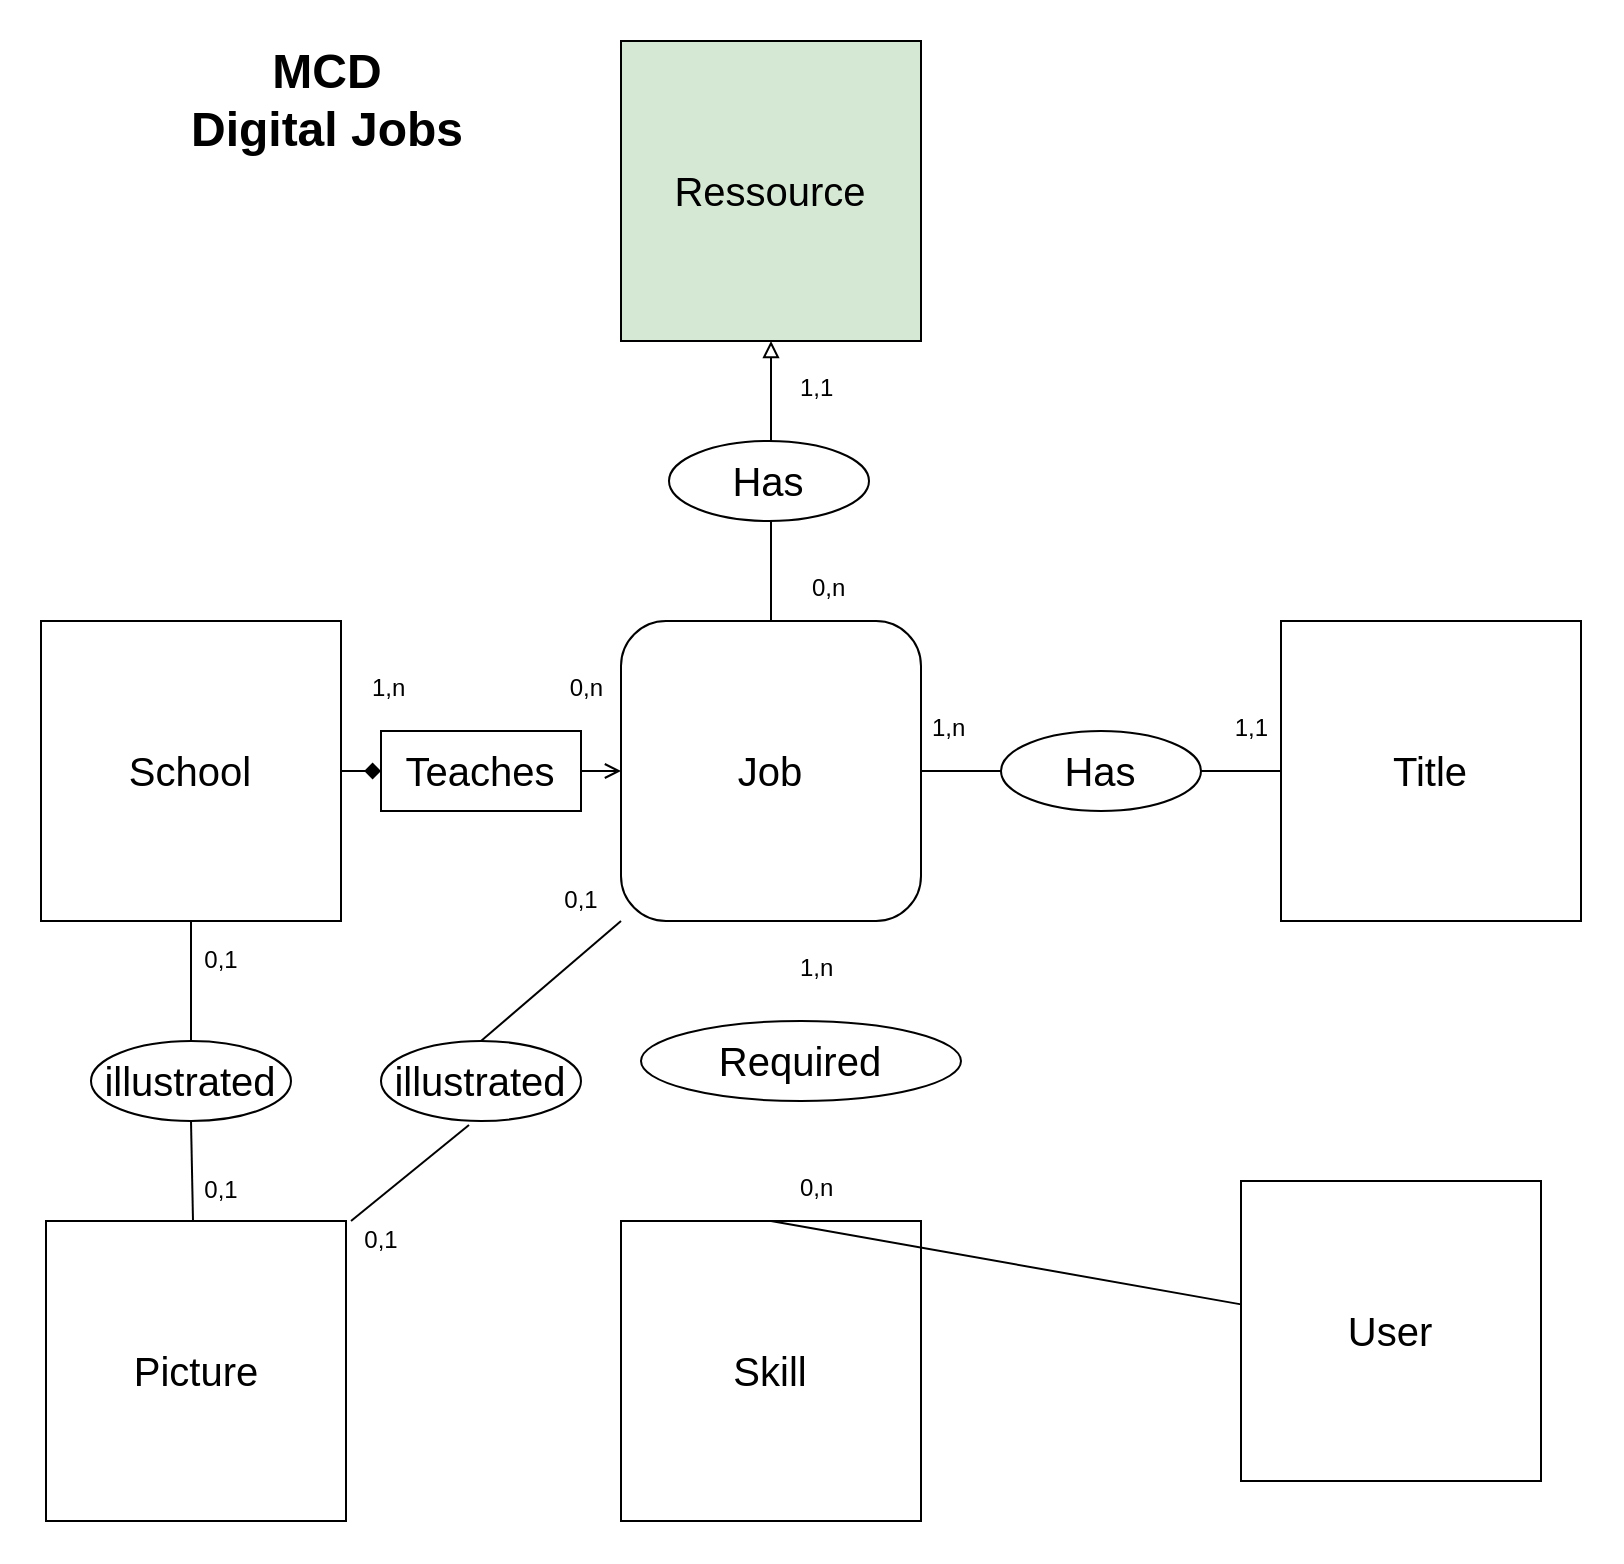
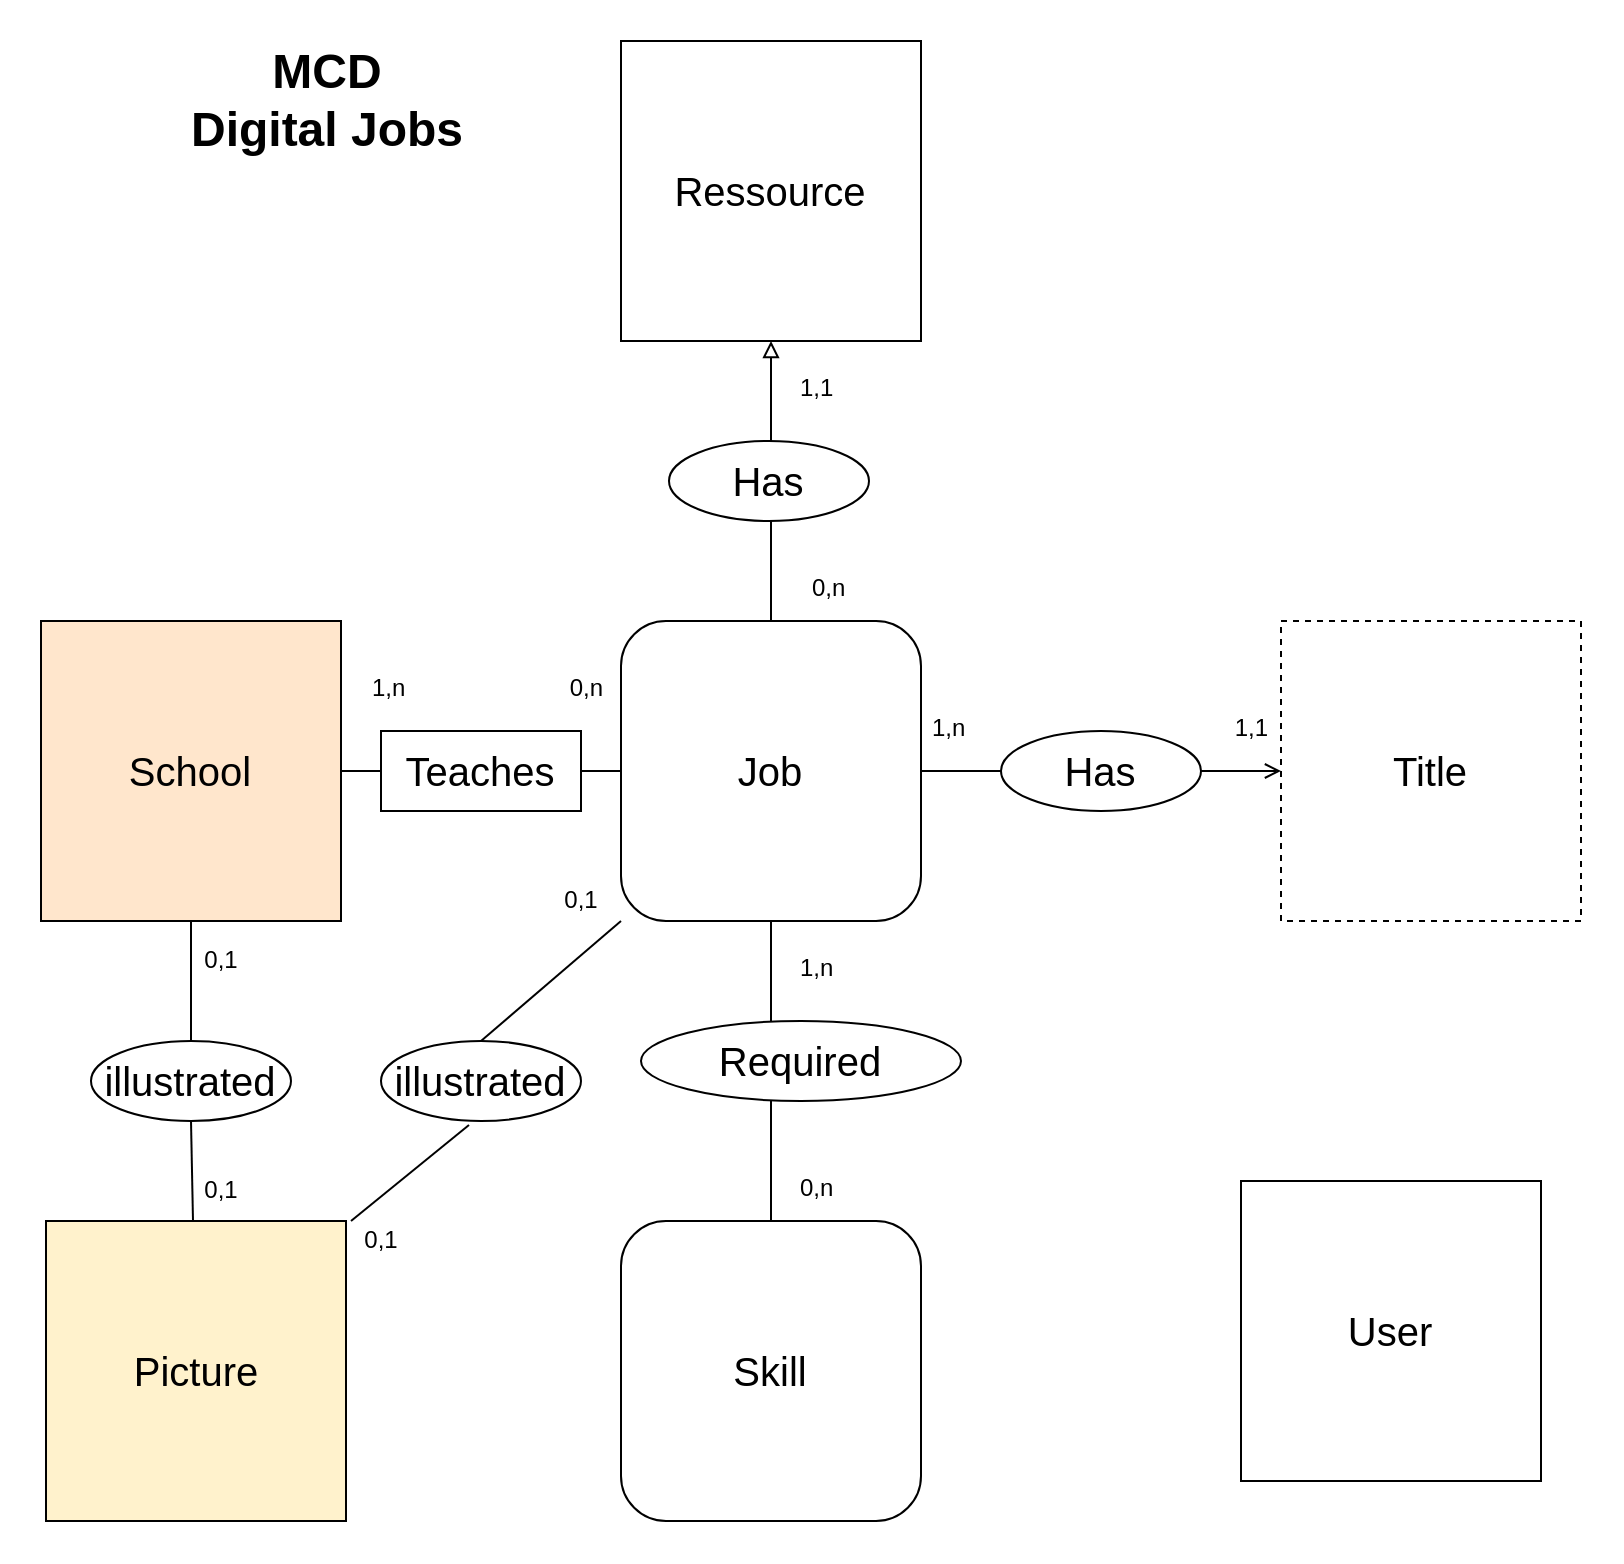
node "Ressource": fillcolor #d5e8d4 -> #ffffff
node "School": fillcolor #ffffff -> #ffe6cc
edge "School" -> "Teaches": arrowhead diamond -> none
edge "Teaches" -> "Job": arrowhead open -> none
edge "Job" -- "Title": arrowhead none -> open
node "Title": style solid -> dashed
edge "User" -- "Skill": now "Job" -- "Skill"
node "Picture": fillcolor #ffffff -> #fff2cc
node "Skill": shape rectangle -> rounded rectangle
